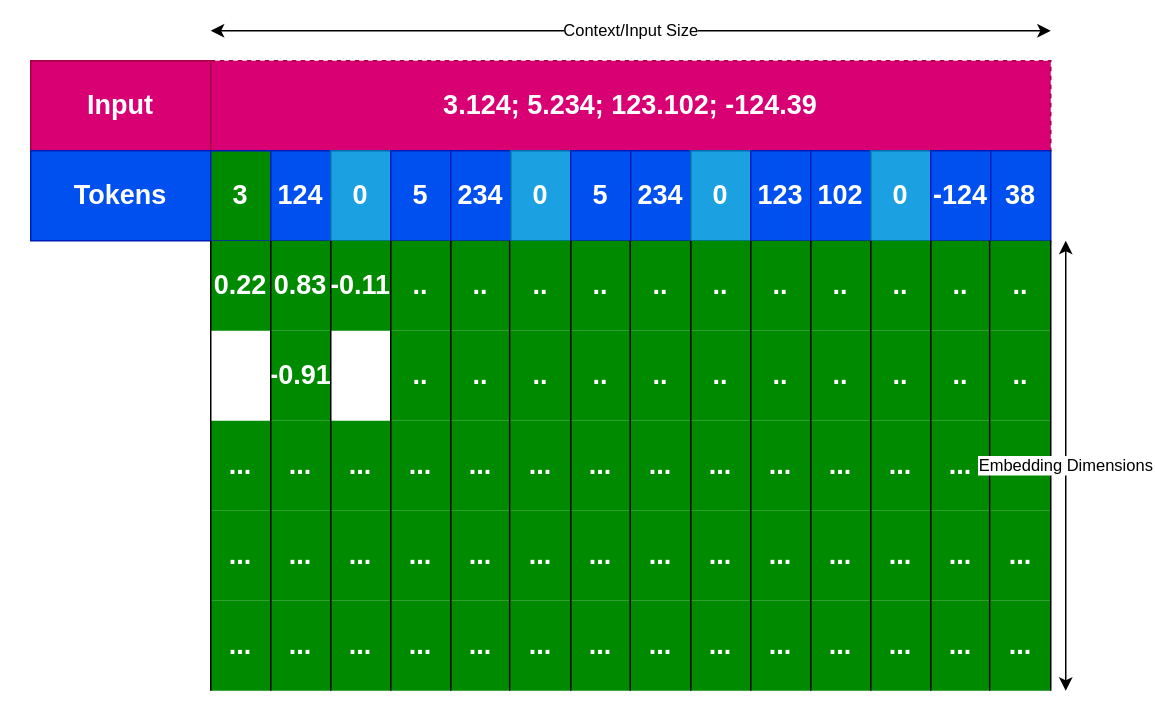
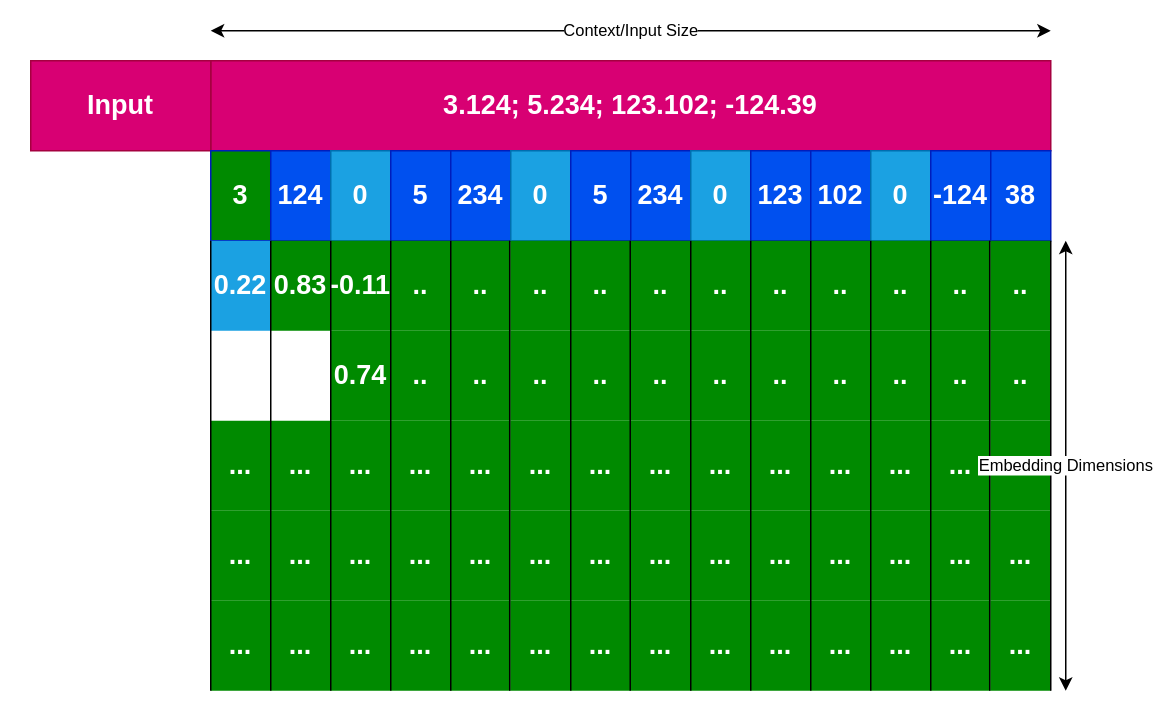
node "3.124; 5.234; 123.102; -124.39": style dashed -> solid
node "Tokens": removed
node "0.22": fillcolor #008a00 -> #1ba1e2
node "-0.91": removed
node "0.74": added
